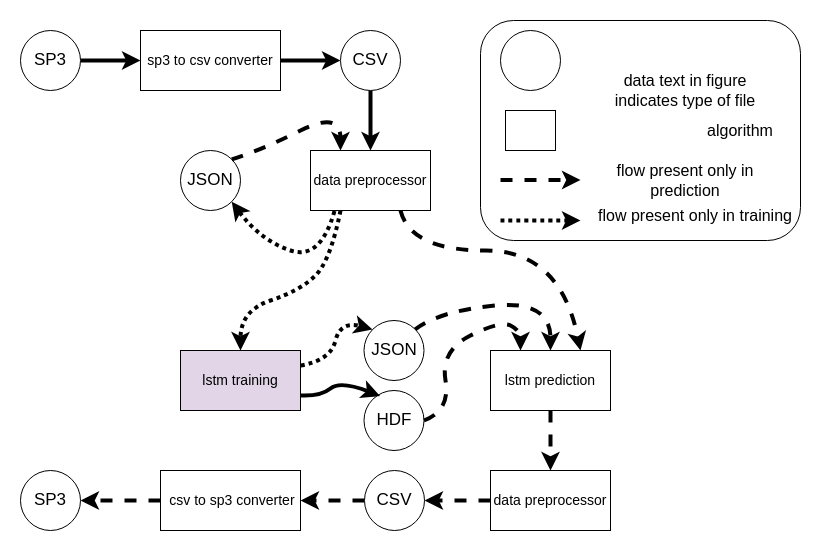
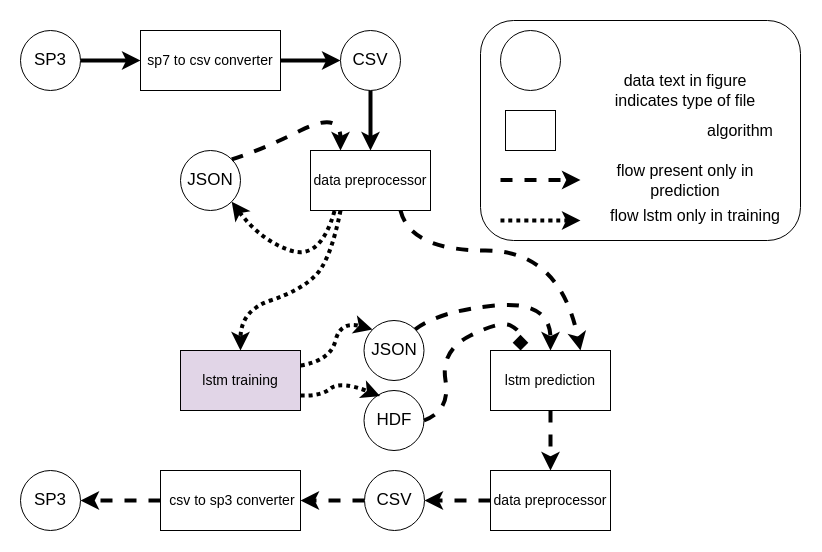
node "sp3 to csv converter": label "sp3 to csv converter" -> "sp7 to csv converter"
node "flow present only in training": label "flow present only in training" -> "flow lstm only in training"
edge "HDF" -> "lstm prediction": arrowhead classic -> diamond
edge "lstm training" -> "HDF": style solid -> dashed
